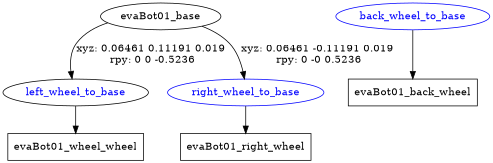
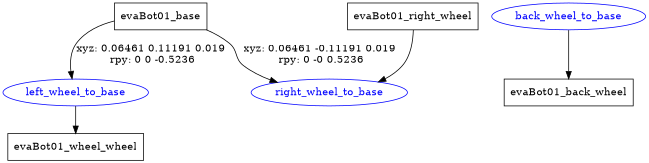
node "evaBot01_base": shape ellipse -> box
node "left_wheel_to_base": color black -> blue
edge "right_wheel_to_base" -> "evaBot01_right_wheel": reversed
